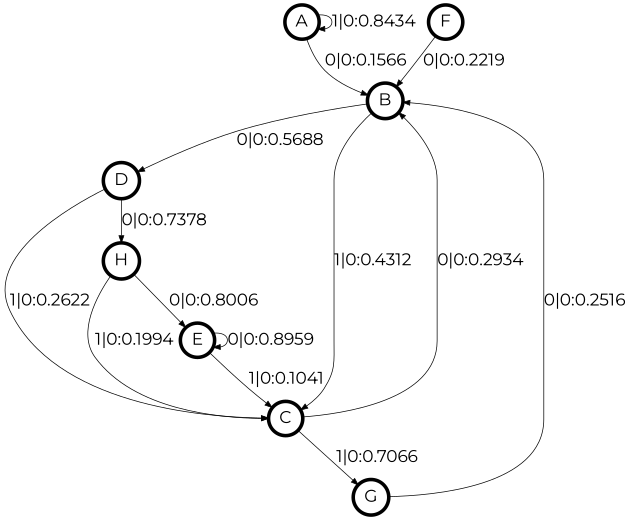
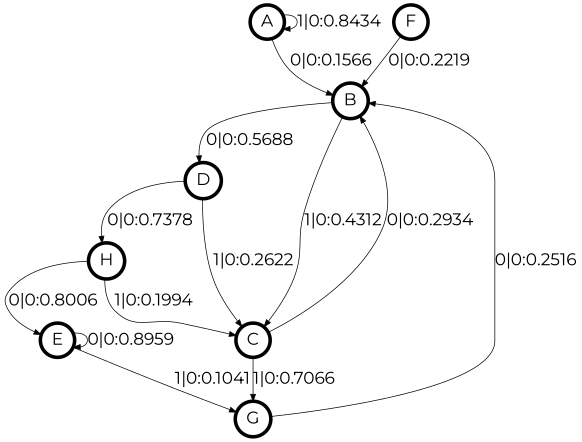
edge "E" -> "C": now "E" -> "G"
